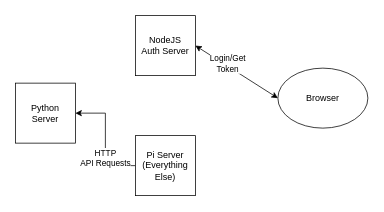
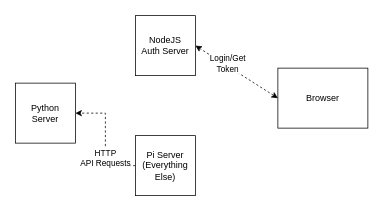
edge "NodeJS Auth Server" -- "Browser": style solid -> dashed
node "Browser": shape ellipse -> rectangle
edge "Pi Server (Everything Else)" -> "Python Server": style solid -> dashed
